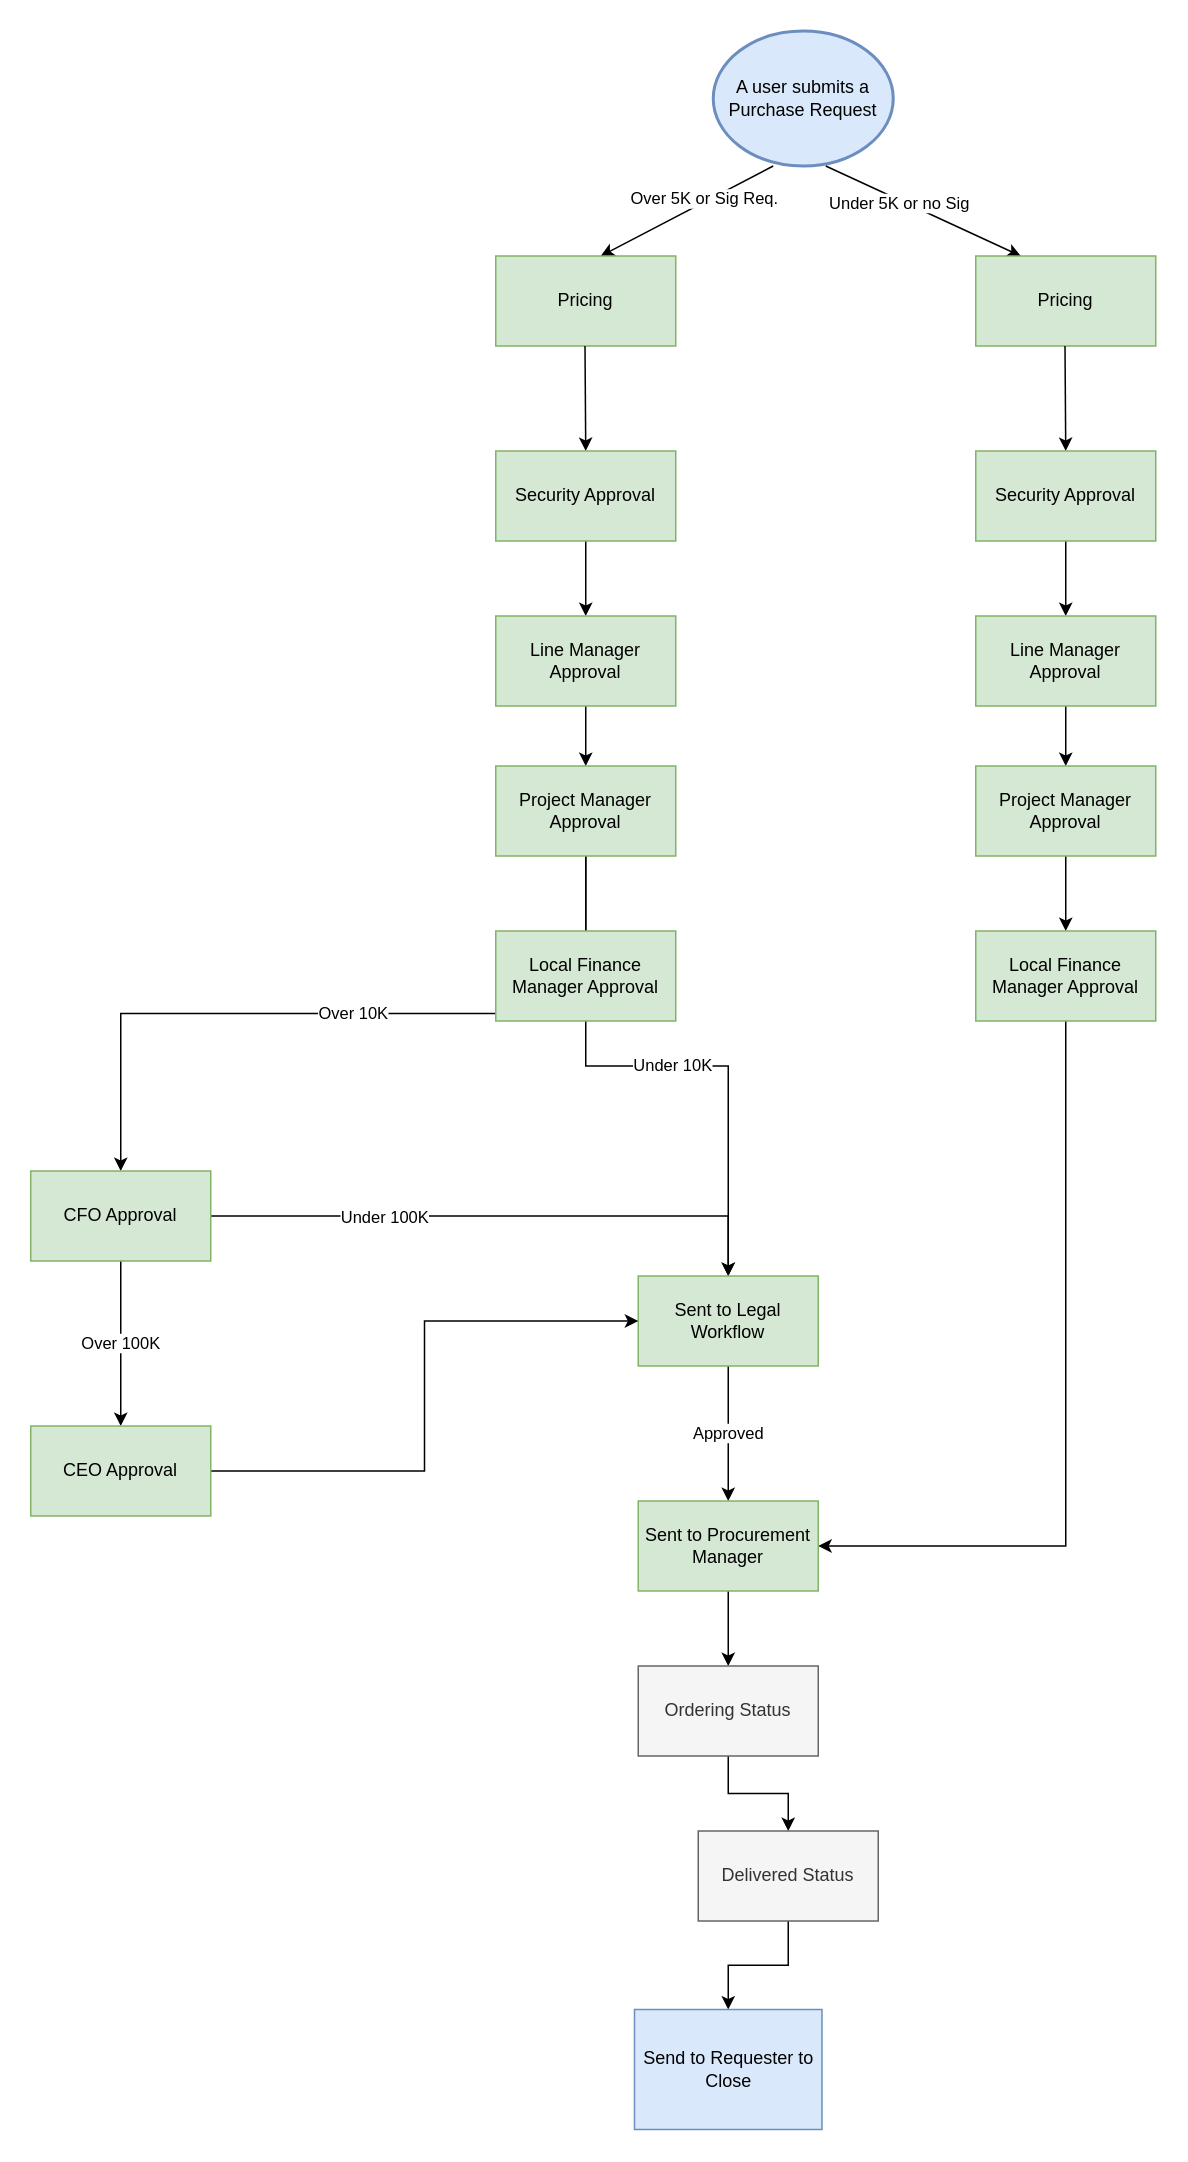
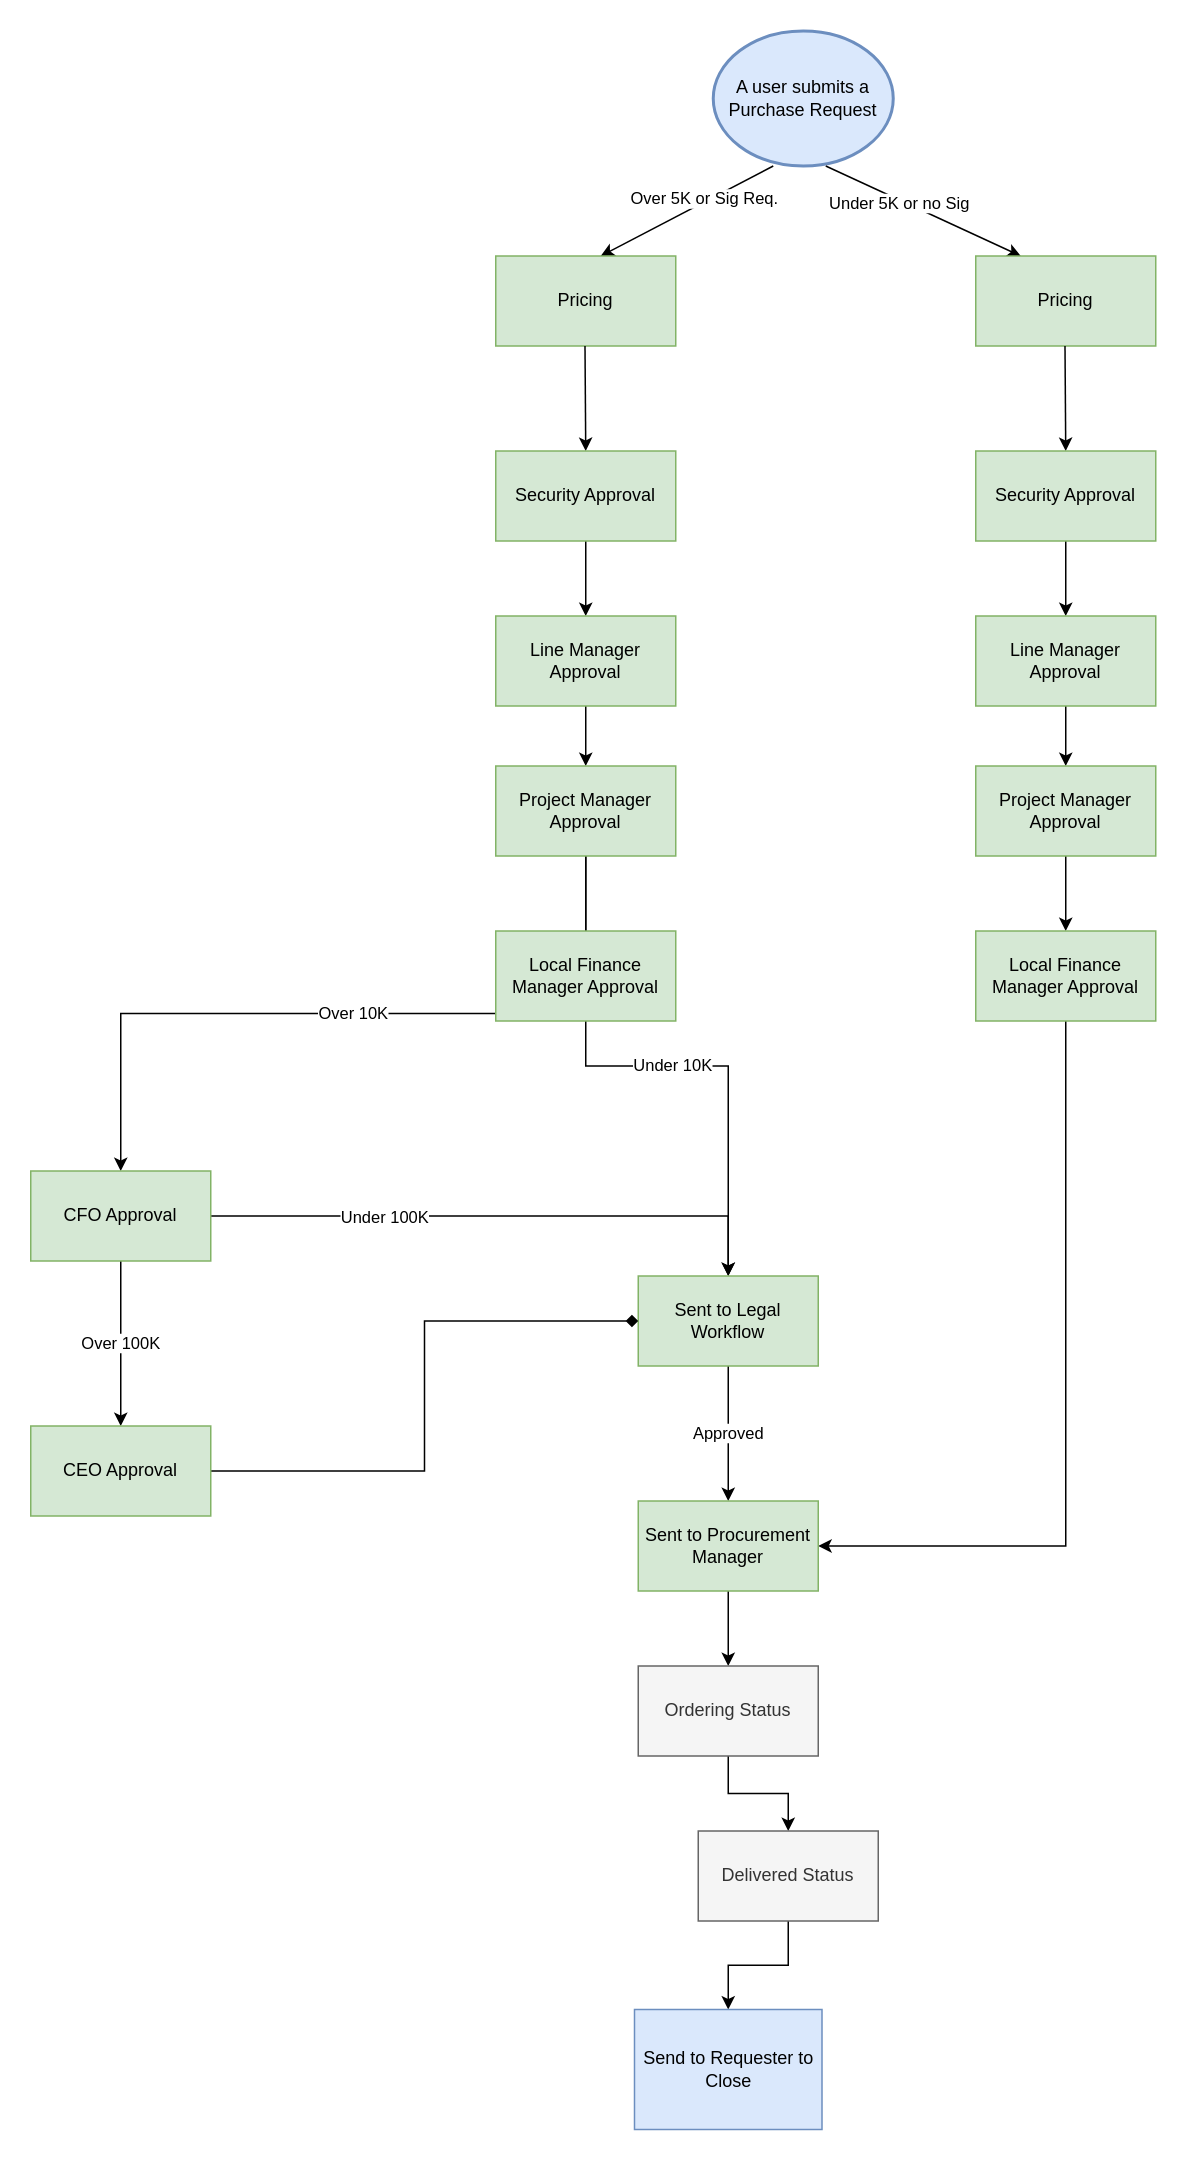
edge "CEO Approval" -> "Sent to Legal Workflow": arrowhead classic -> diamond
